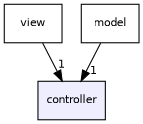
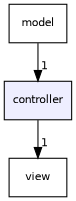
edge "view" -> "controller": reversed
